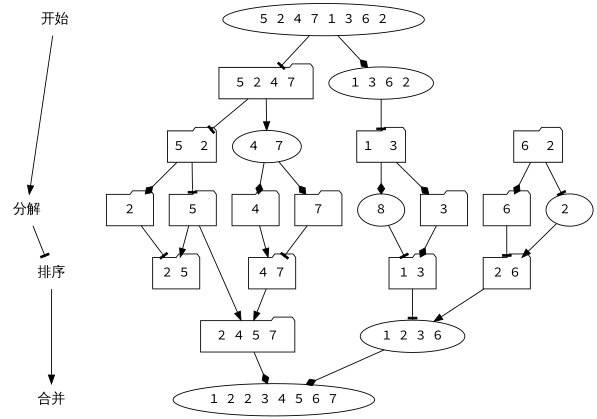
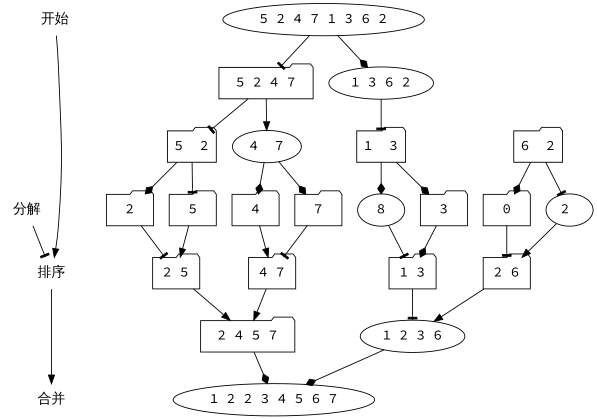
edge "开始" -> "分解": now "开始" -> "排序"
node "6": label "6" -> "0"
edge "5" -> "2 4 5 7": now "2 5" -> "2 4 5 7"
